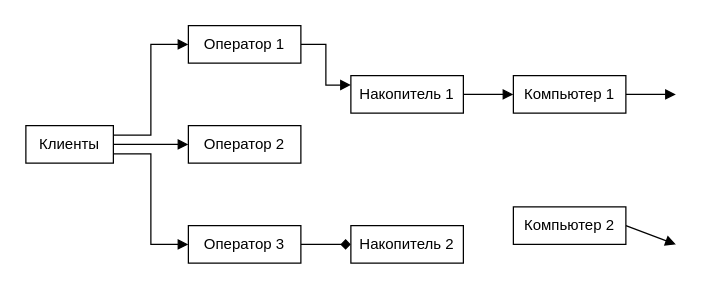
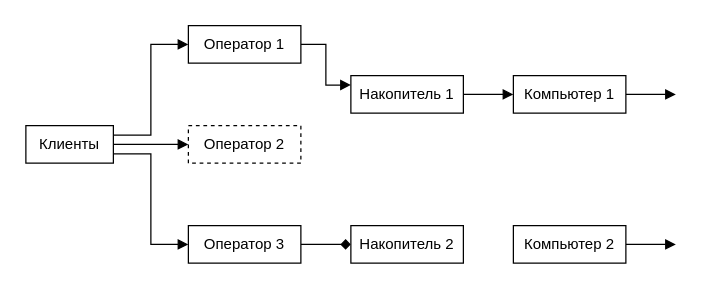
node "Оператор 2": style solid -> dashed
node "Компьютер 2": moved (569, 226) -> (569, 244)
